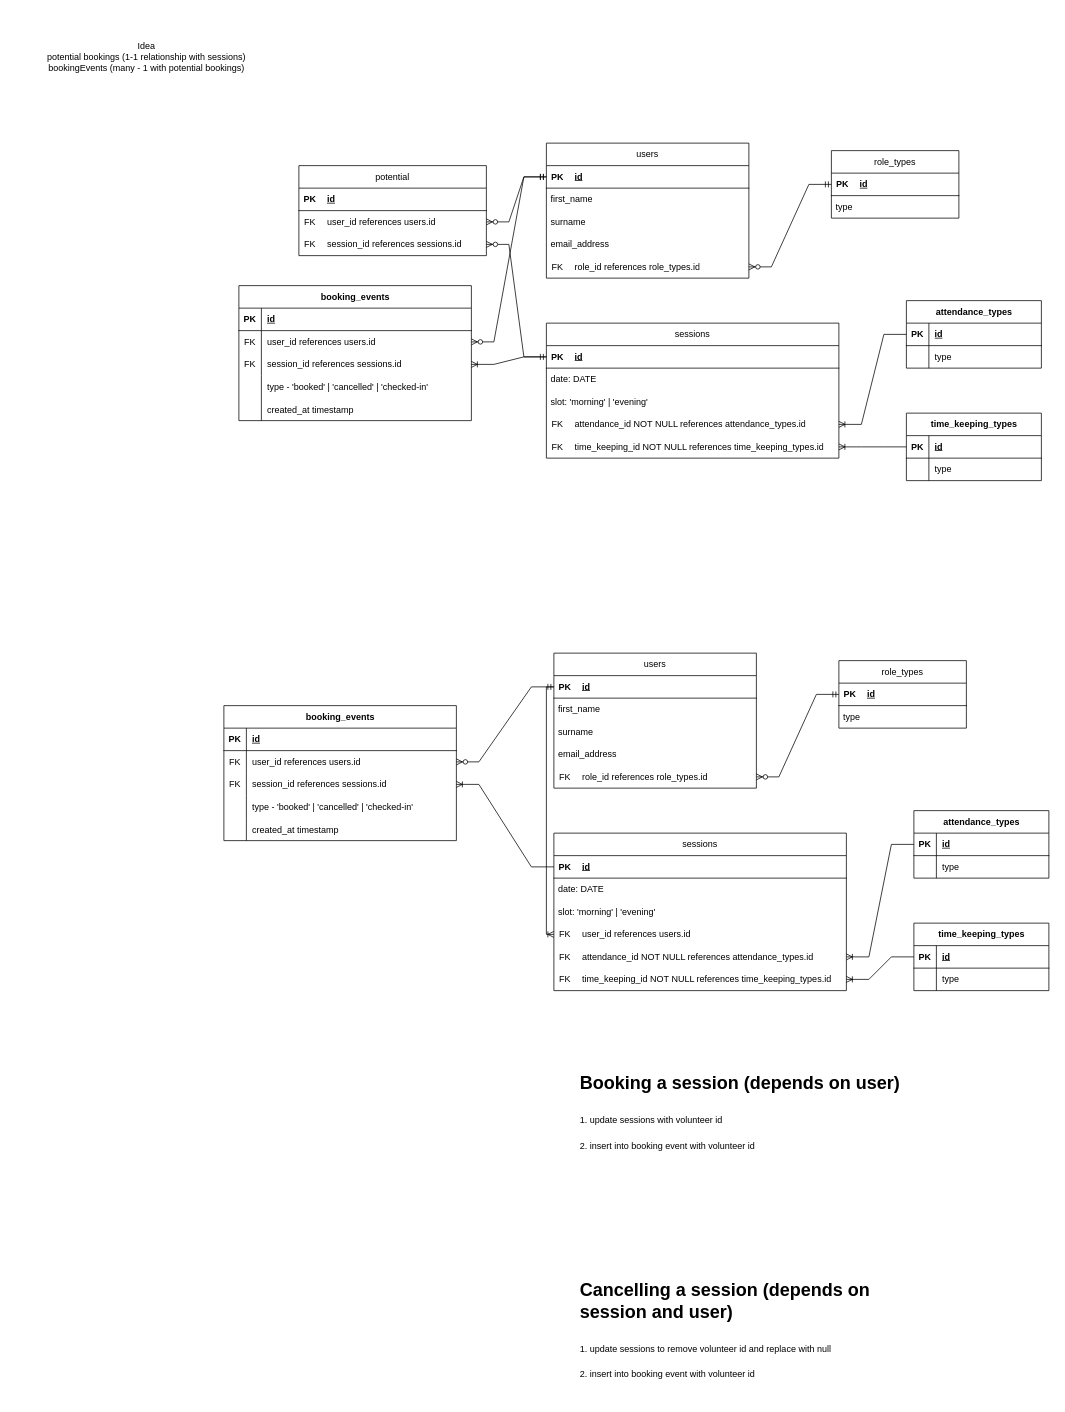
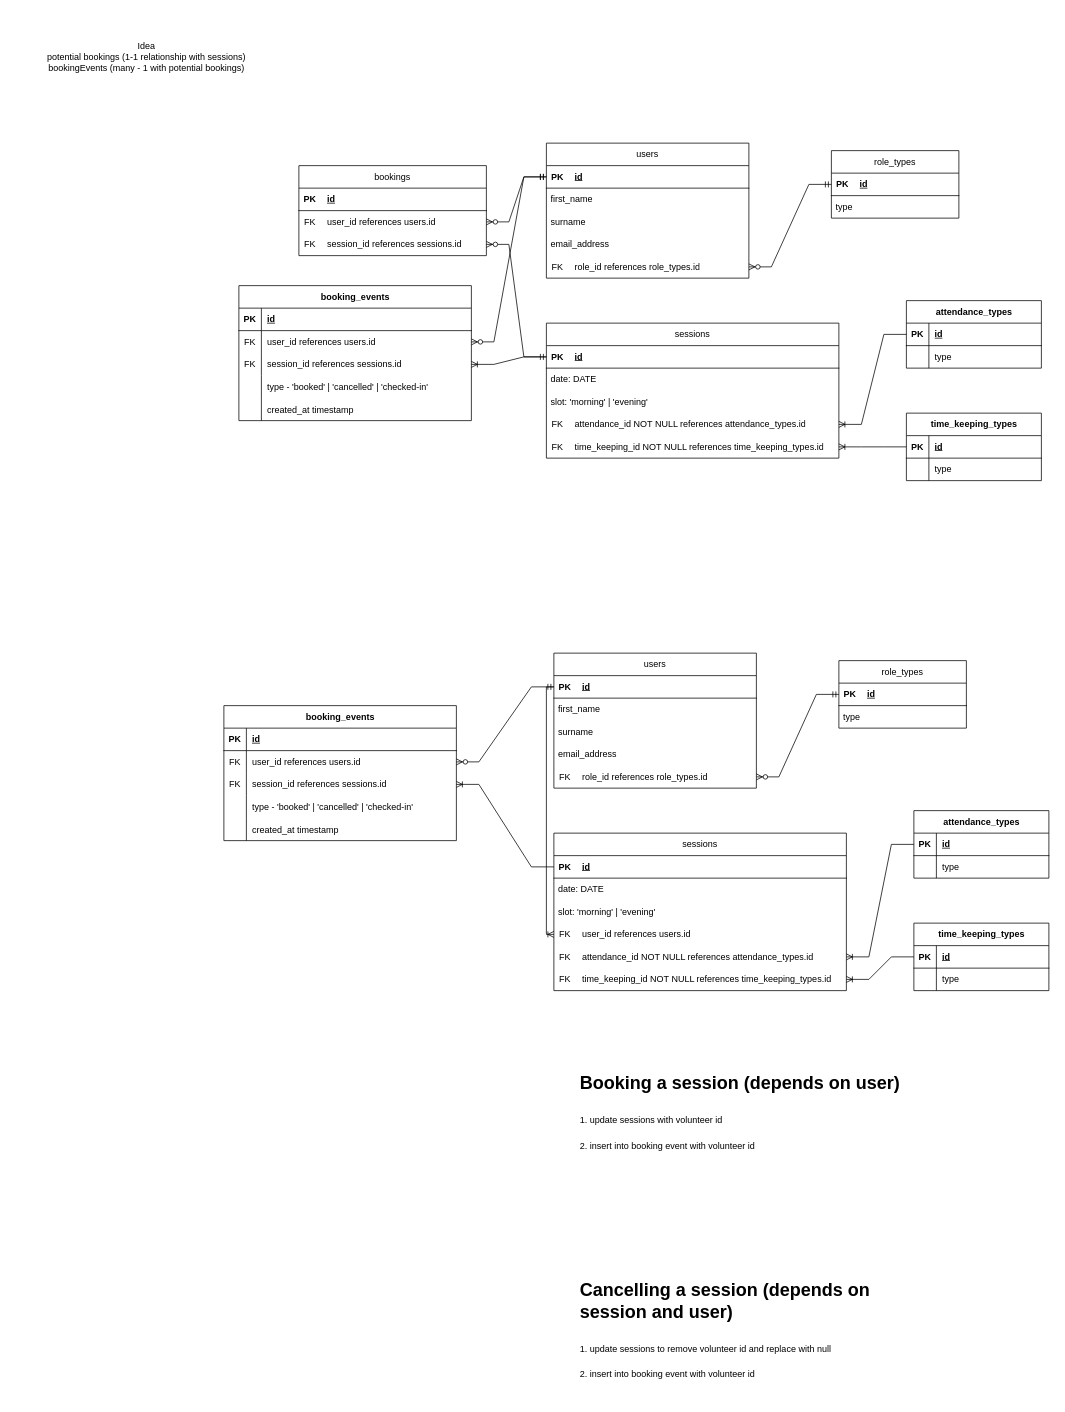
node "potential": label "potential" -> "bookings"
